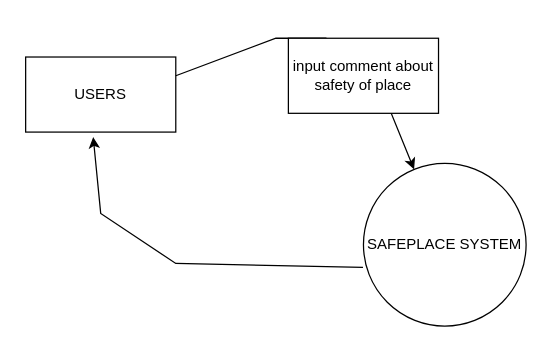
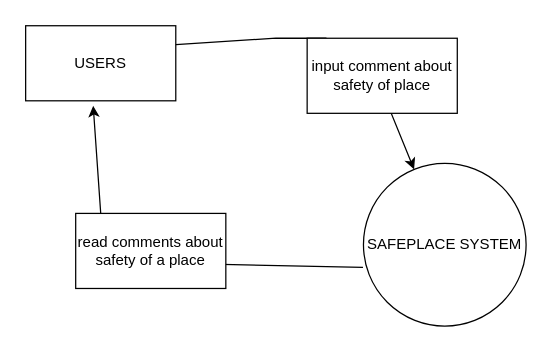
node "input comment about safety of place": moved (363, 76) -> (382, 76)
node "USERS": moved (101, 94) -> (101, 63)
node "read comments about safety of a place": added
